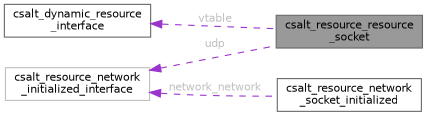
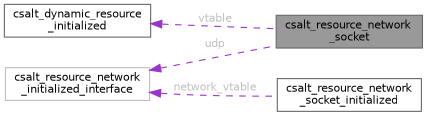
node "csalt_dynamic_resource _interface": label "csalt_dynamic_resource _interface" -> "csalt_dynamic_resource _initialized"
node "csalt_resource_resource _socket": label "csalt_resource_resource _socket" -> "csalt_resource_network _socket"
edge "csalt_resource_network _socket_initialized" -> "csalt_resource_network _initialized_interface": label " network_network" -> " network_vtable"
